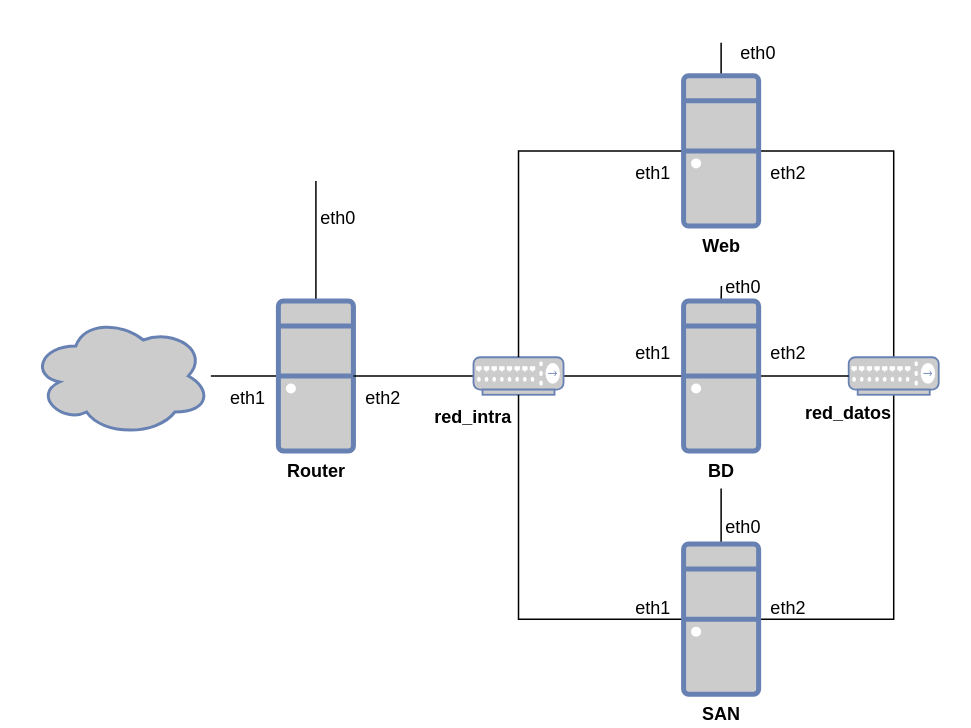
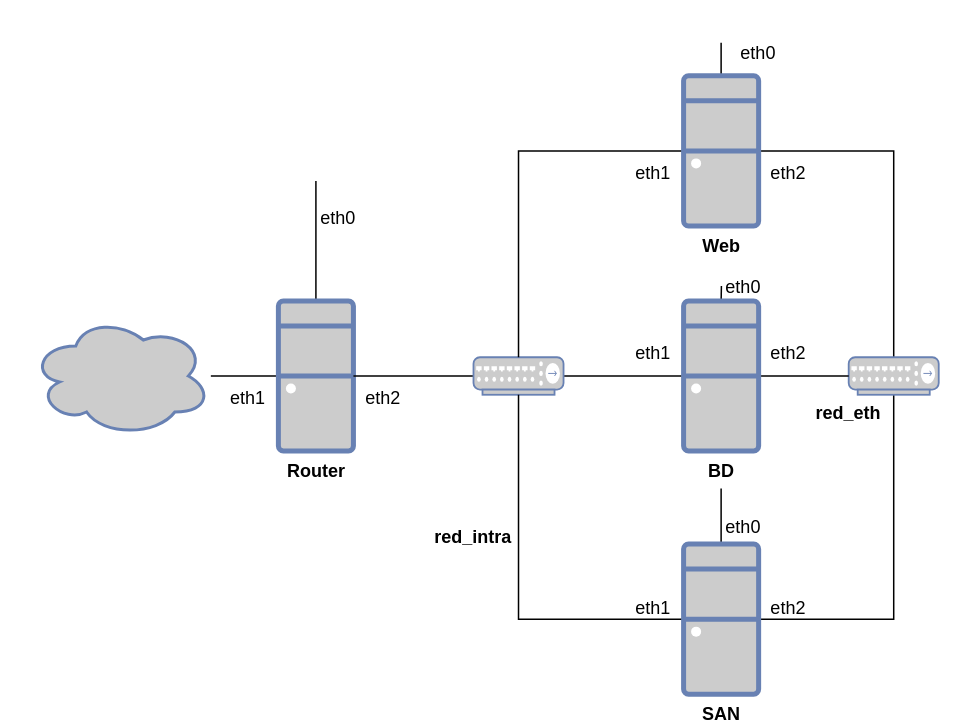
node "red_datos": label "red_datos" -> "red_eth"
node "red_intra": moved (473, 417) -> (473, 537)
